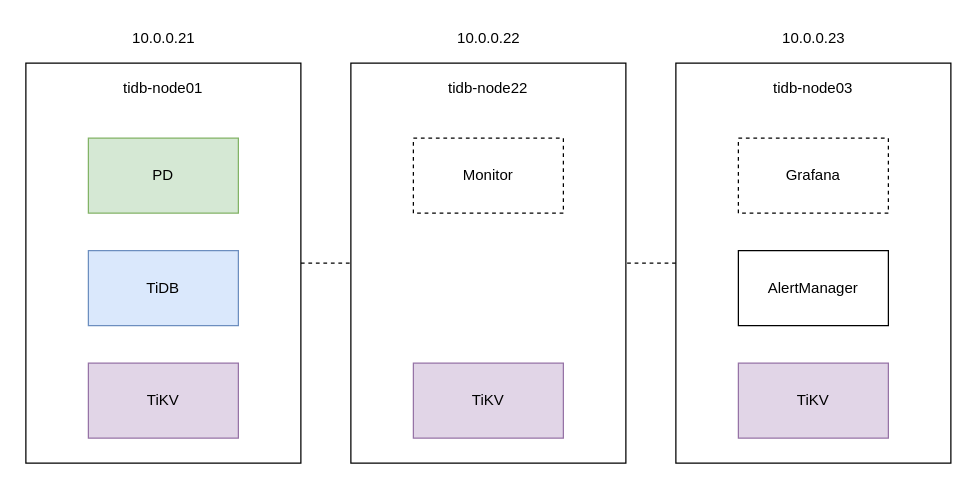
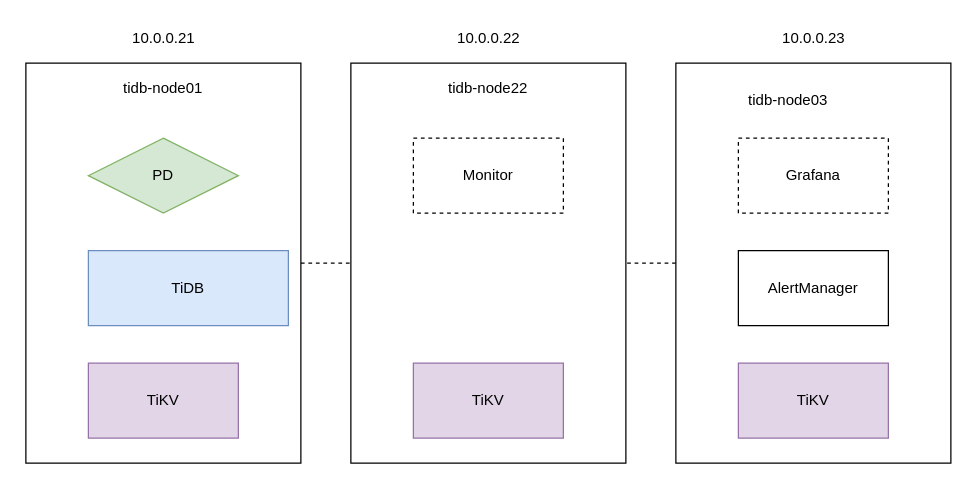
node "tidb-node03": moved (813, 88) -> (788, 101)
node "PD": shape rectangle -> diamond
node "TiDB": size 150x75 -> 200x75
